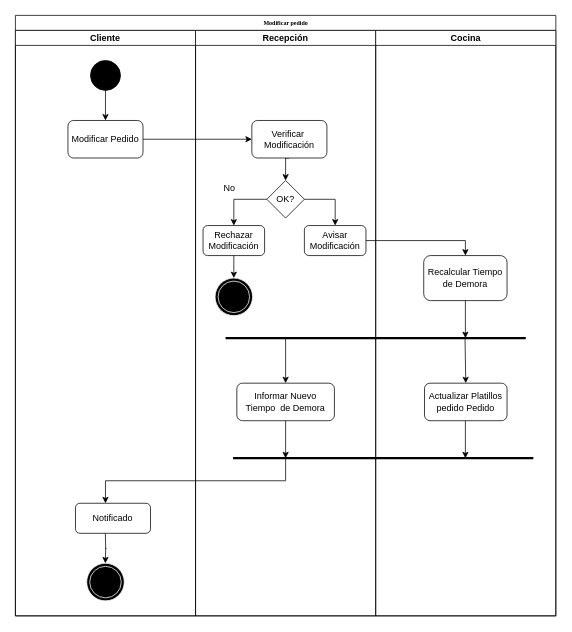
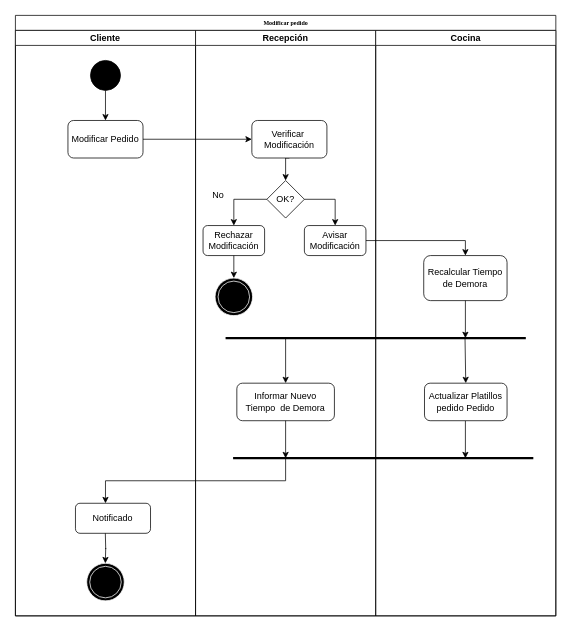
node "No": moved (229, 188) -> (218, 195)
